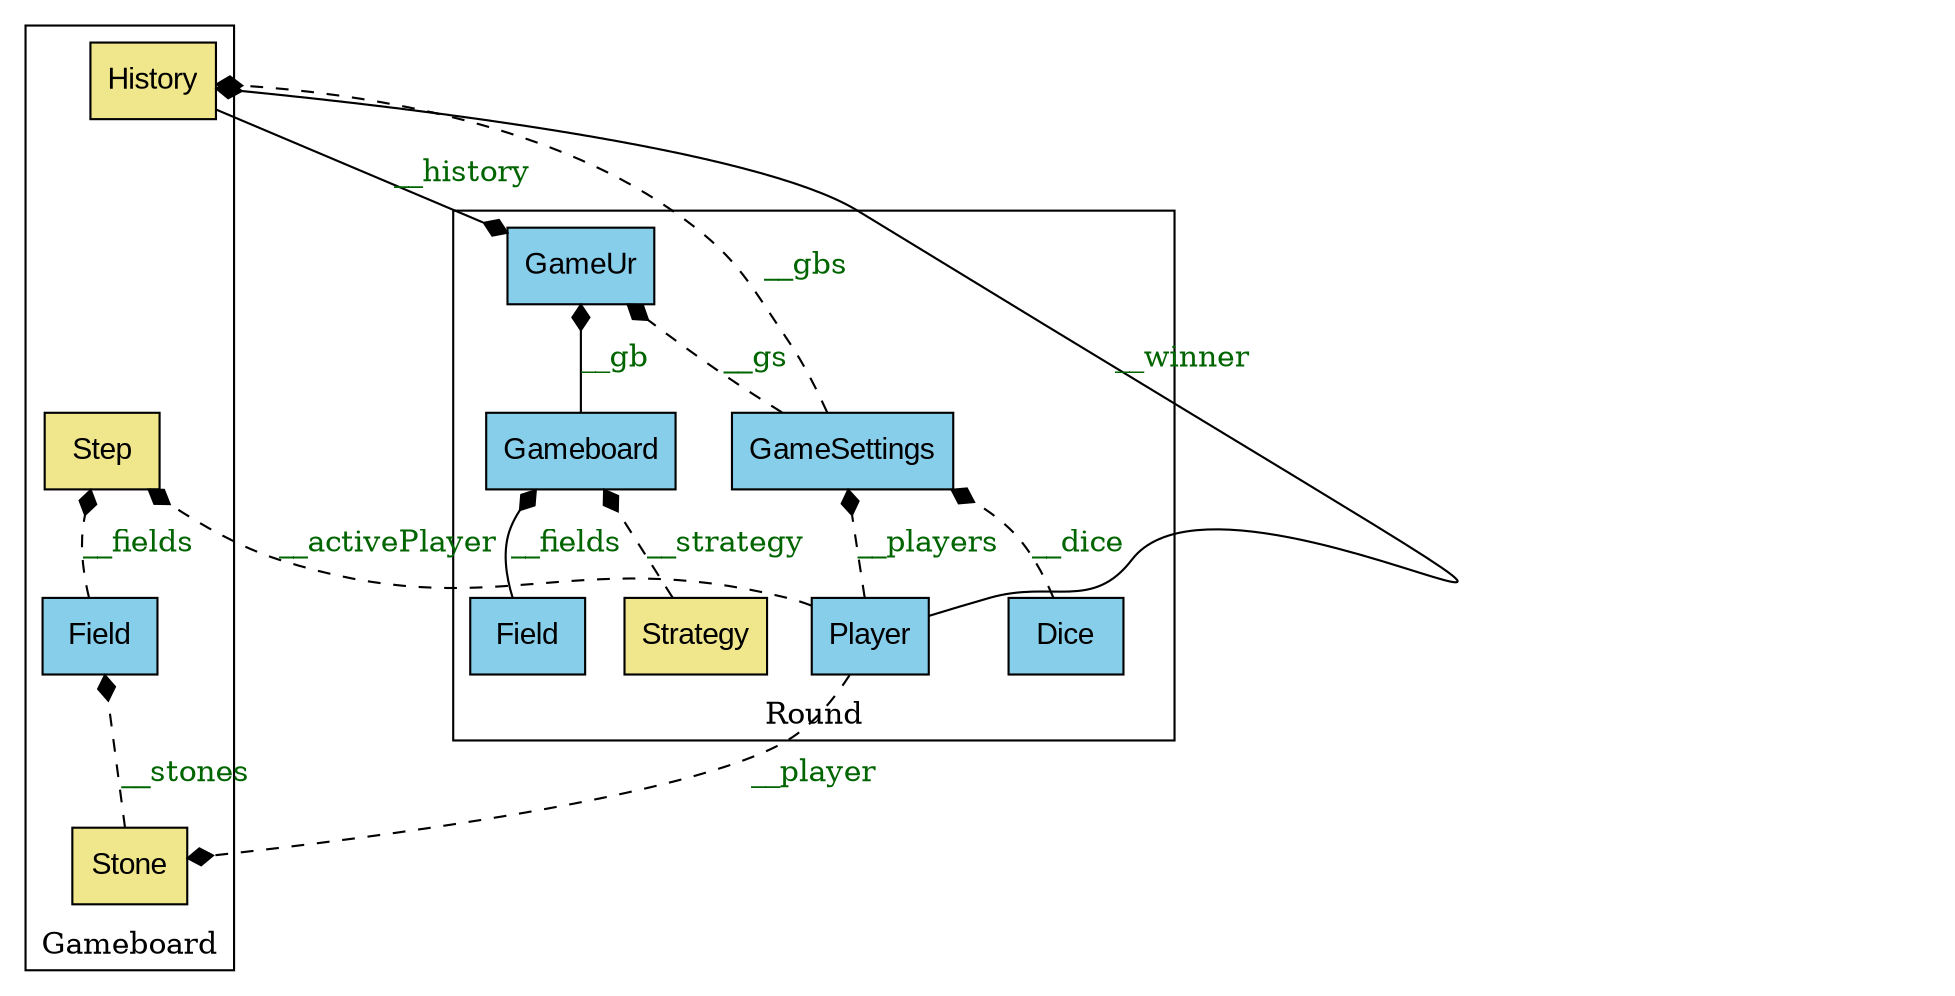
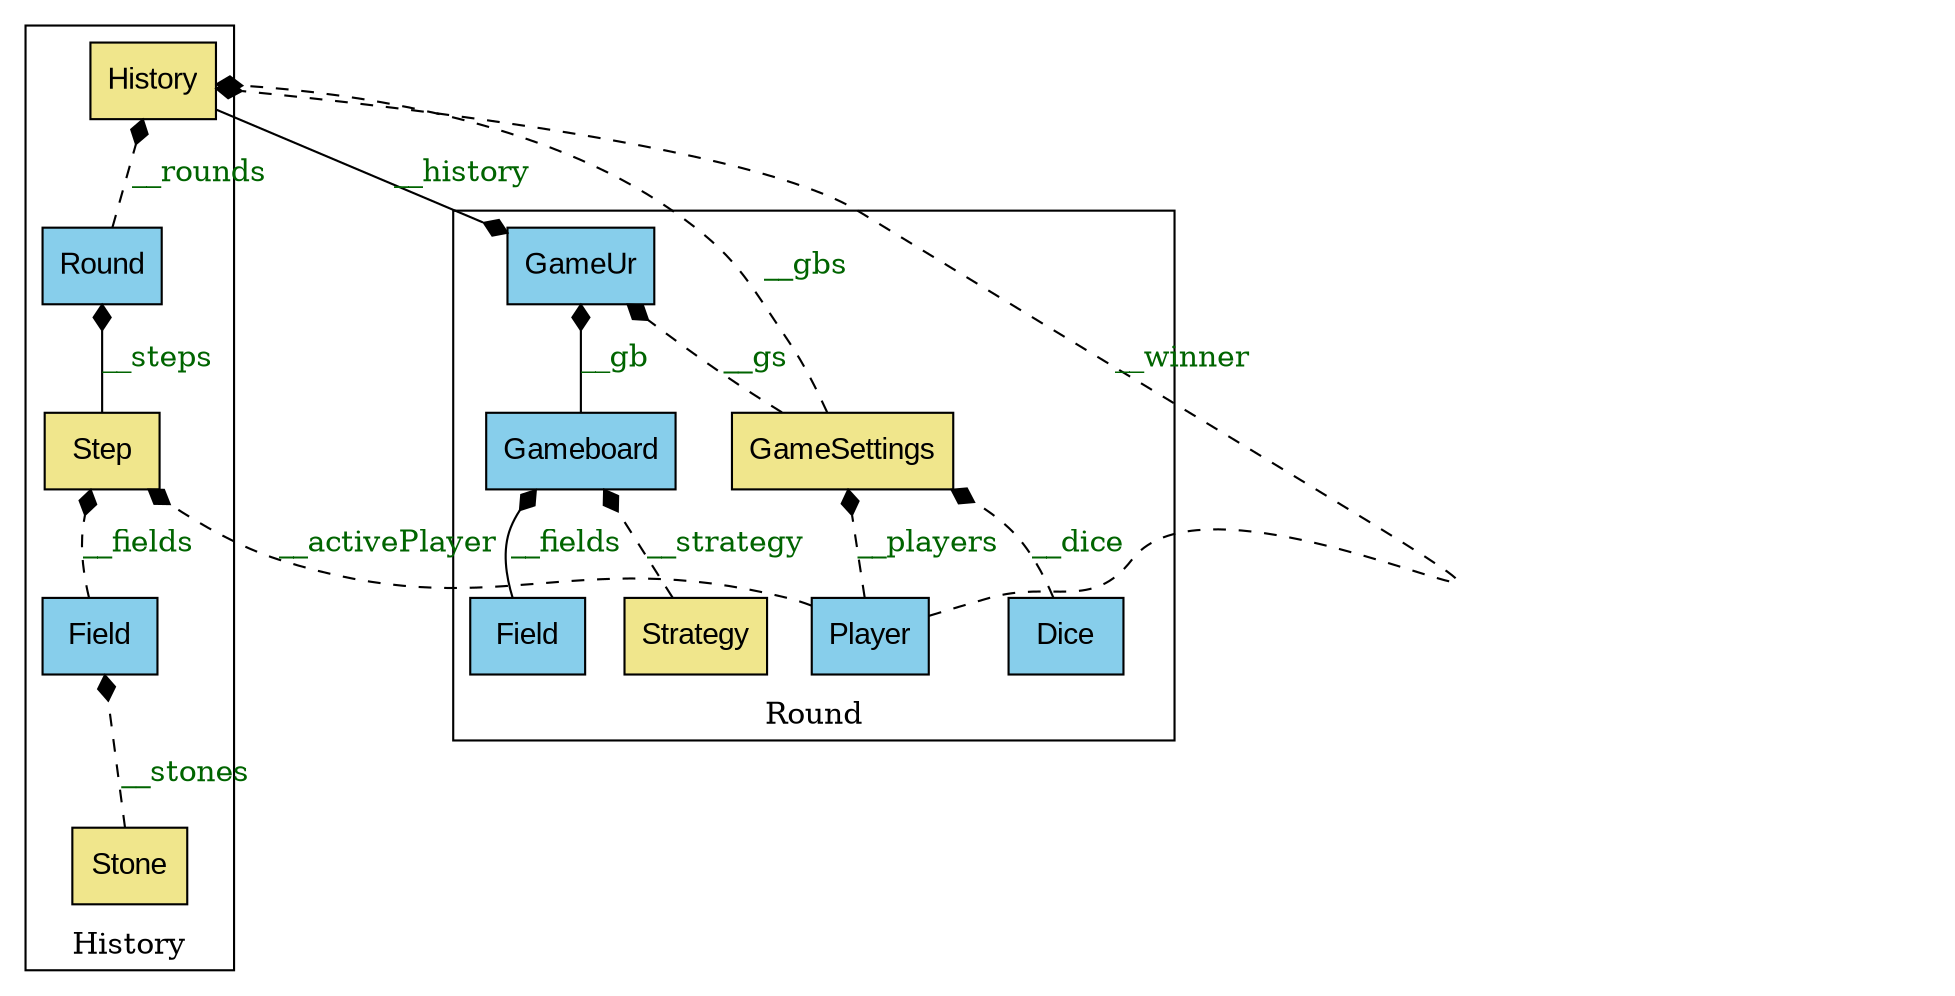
node "Round": added
edge "Player" -> "History": style solid -> dashed
node "GameSettings": fillcolor skyblue -> khaki
edge "Player" -> "Stone": removed, label "__player"
cluster "Gameboard": label "Gameboard" -> "History"
